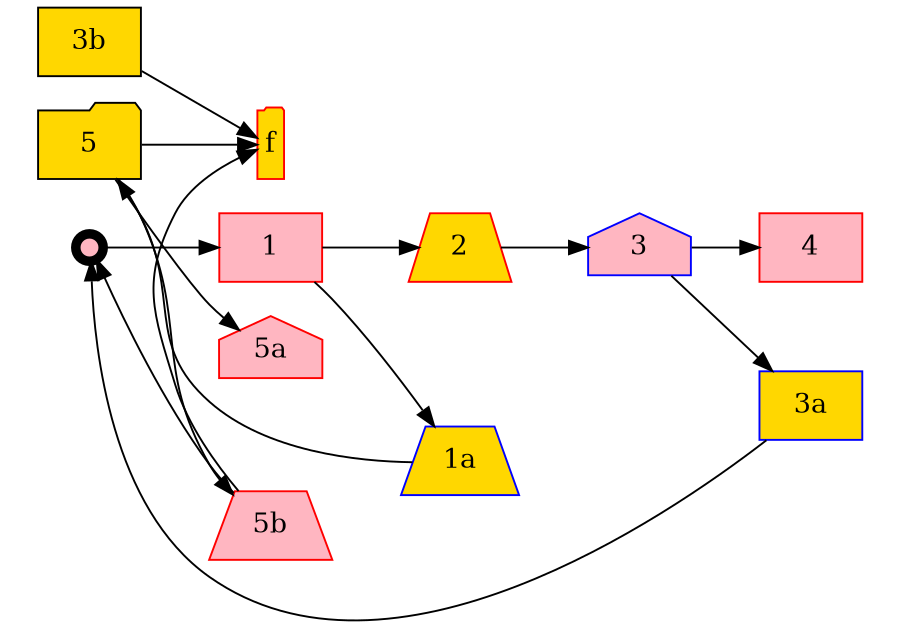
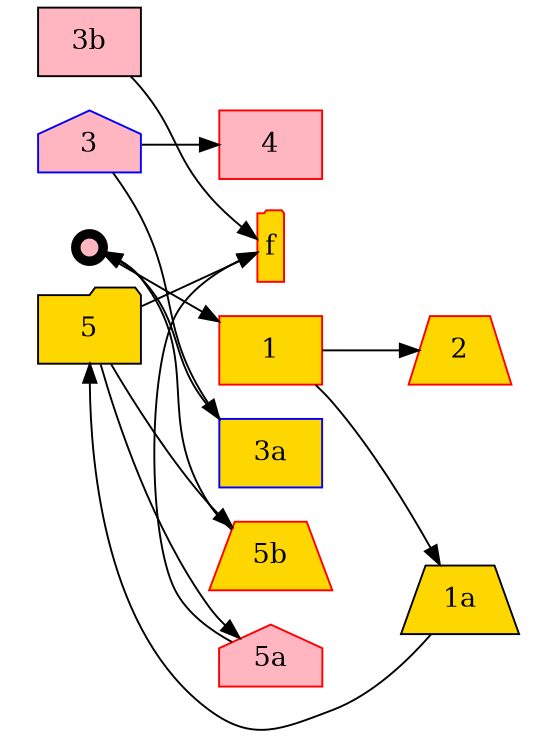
node "3b": fillcolor gold -> lightpink
edge "5b" -> "f": now "5a" -> "f"
node "1": fillcolor lightpink -> gold
edge "2" -> "3": removed
node "1a": color blue -> black
node "5b": fillcolor lightpink -> gold
